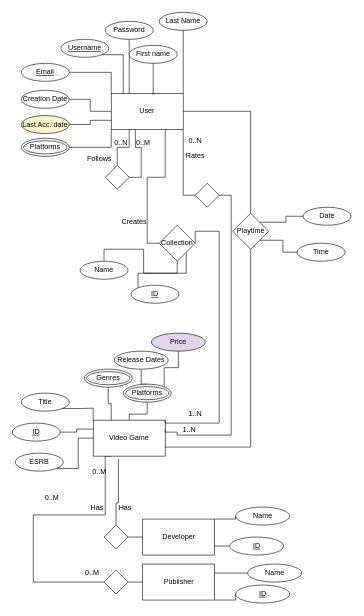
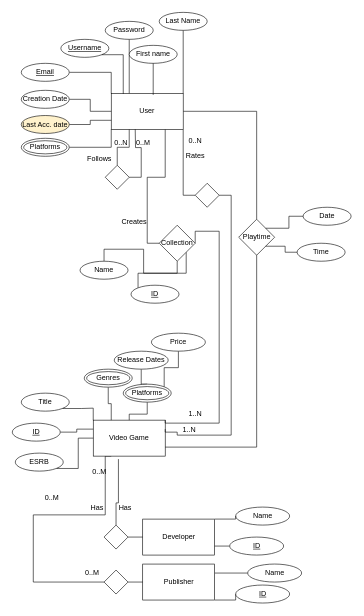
node "Playtime": moved (251, 231) -> (257, 237)
node "Price": fillcolor #e1d5e7 -> #ffffff
